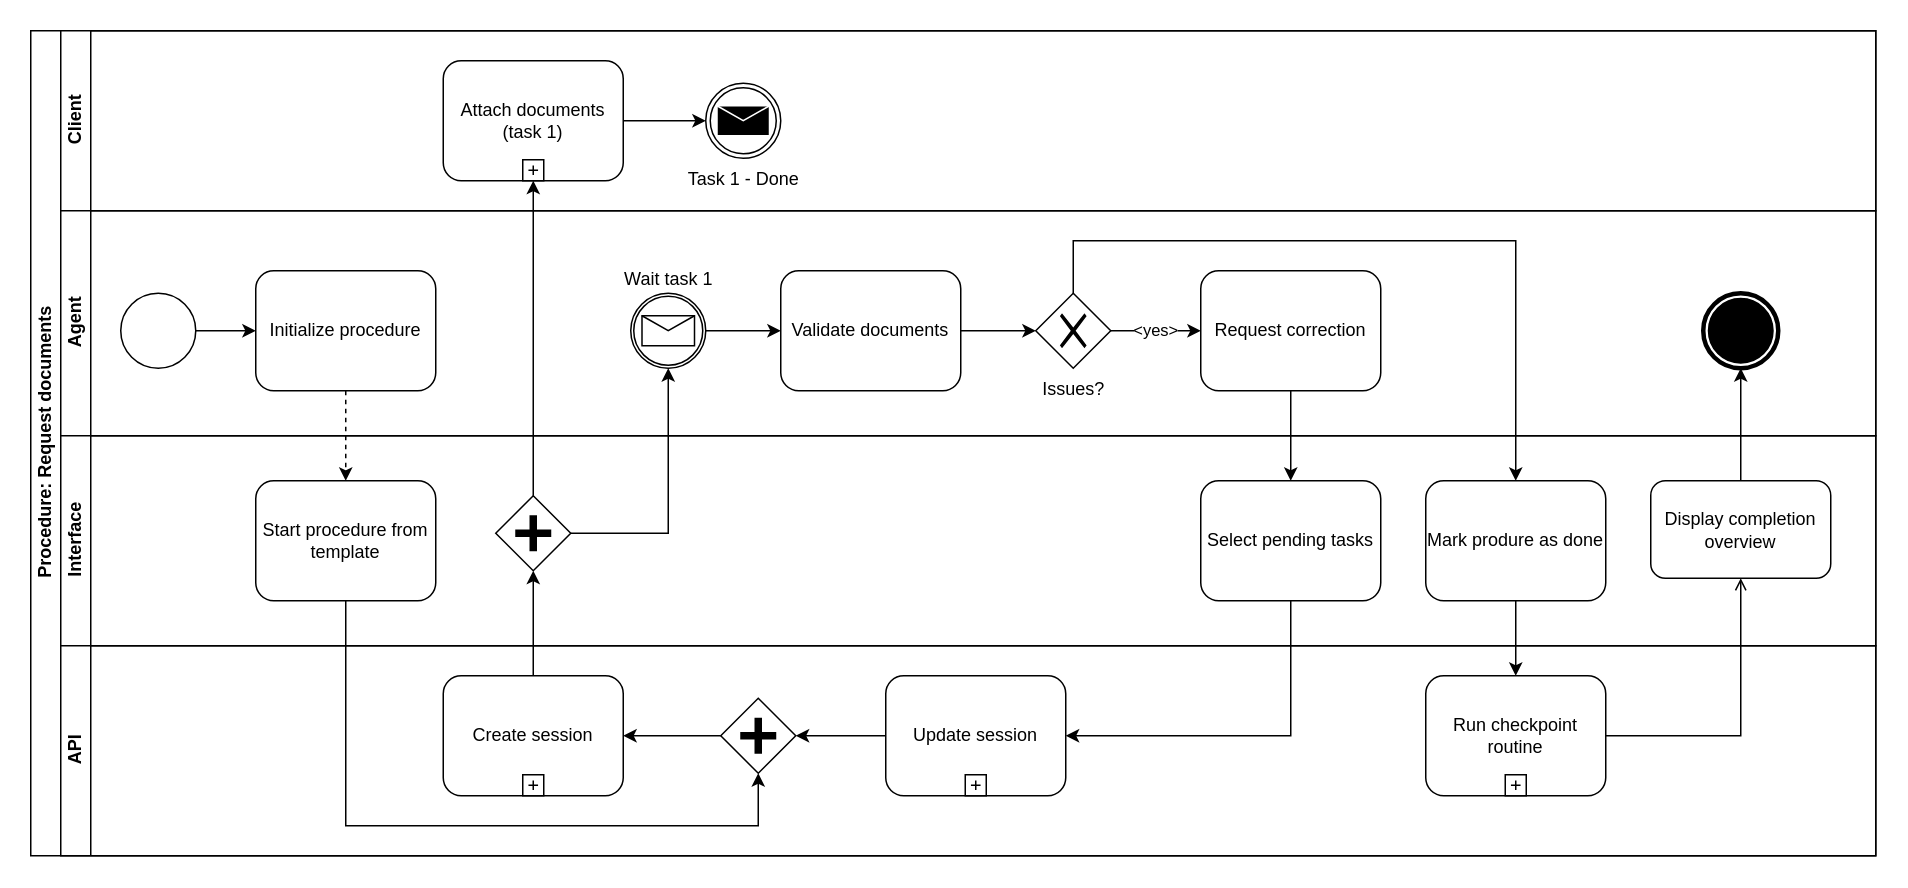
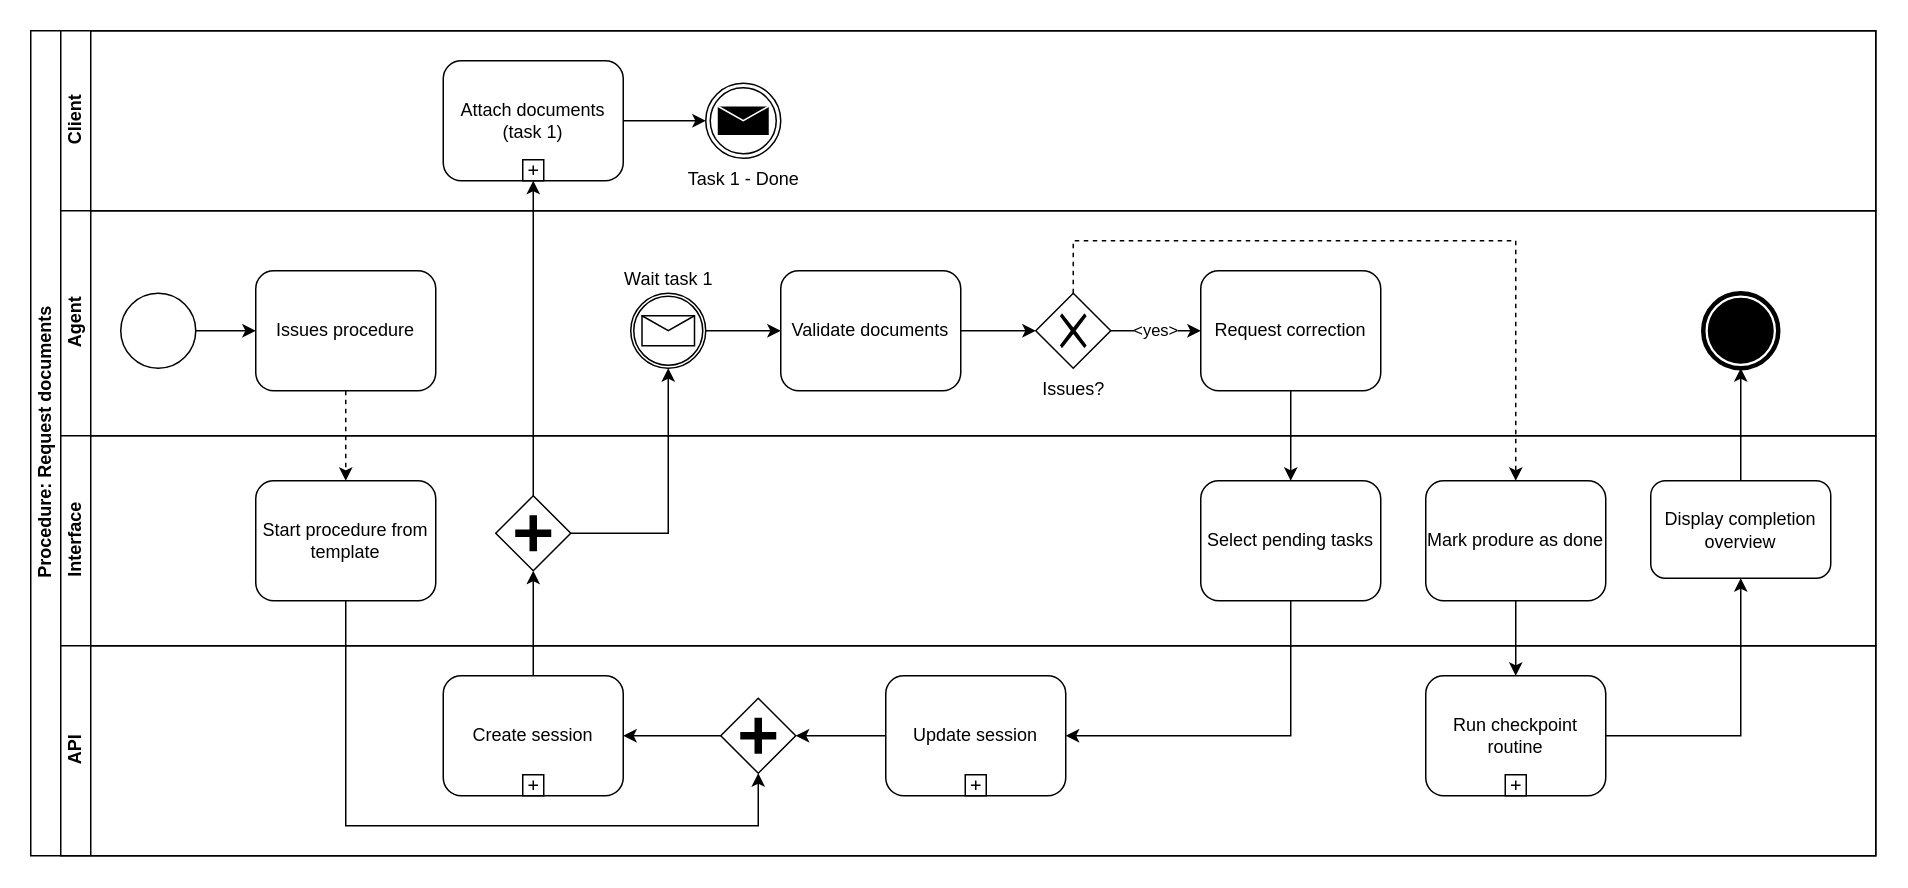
edge "Issues?" -> "Mark produre as done": style solid -> dashed
node "Initialize procedure": label "Initialize procedure" -> "Issues procedure"
edge "Run checkpoint routine" -> "Display completion overview": arrowhead open -> classic
